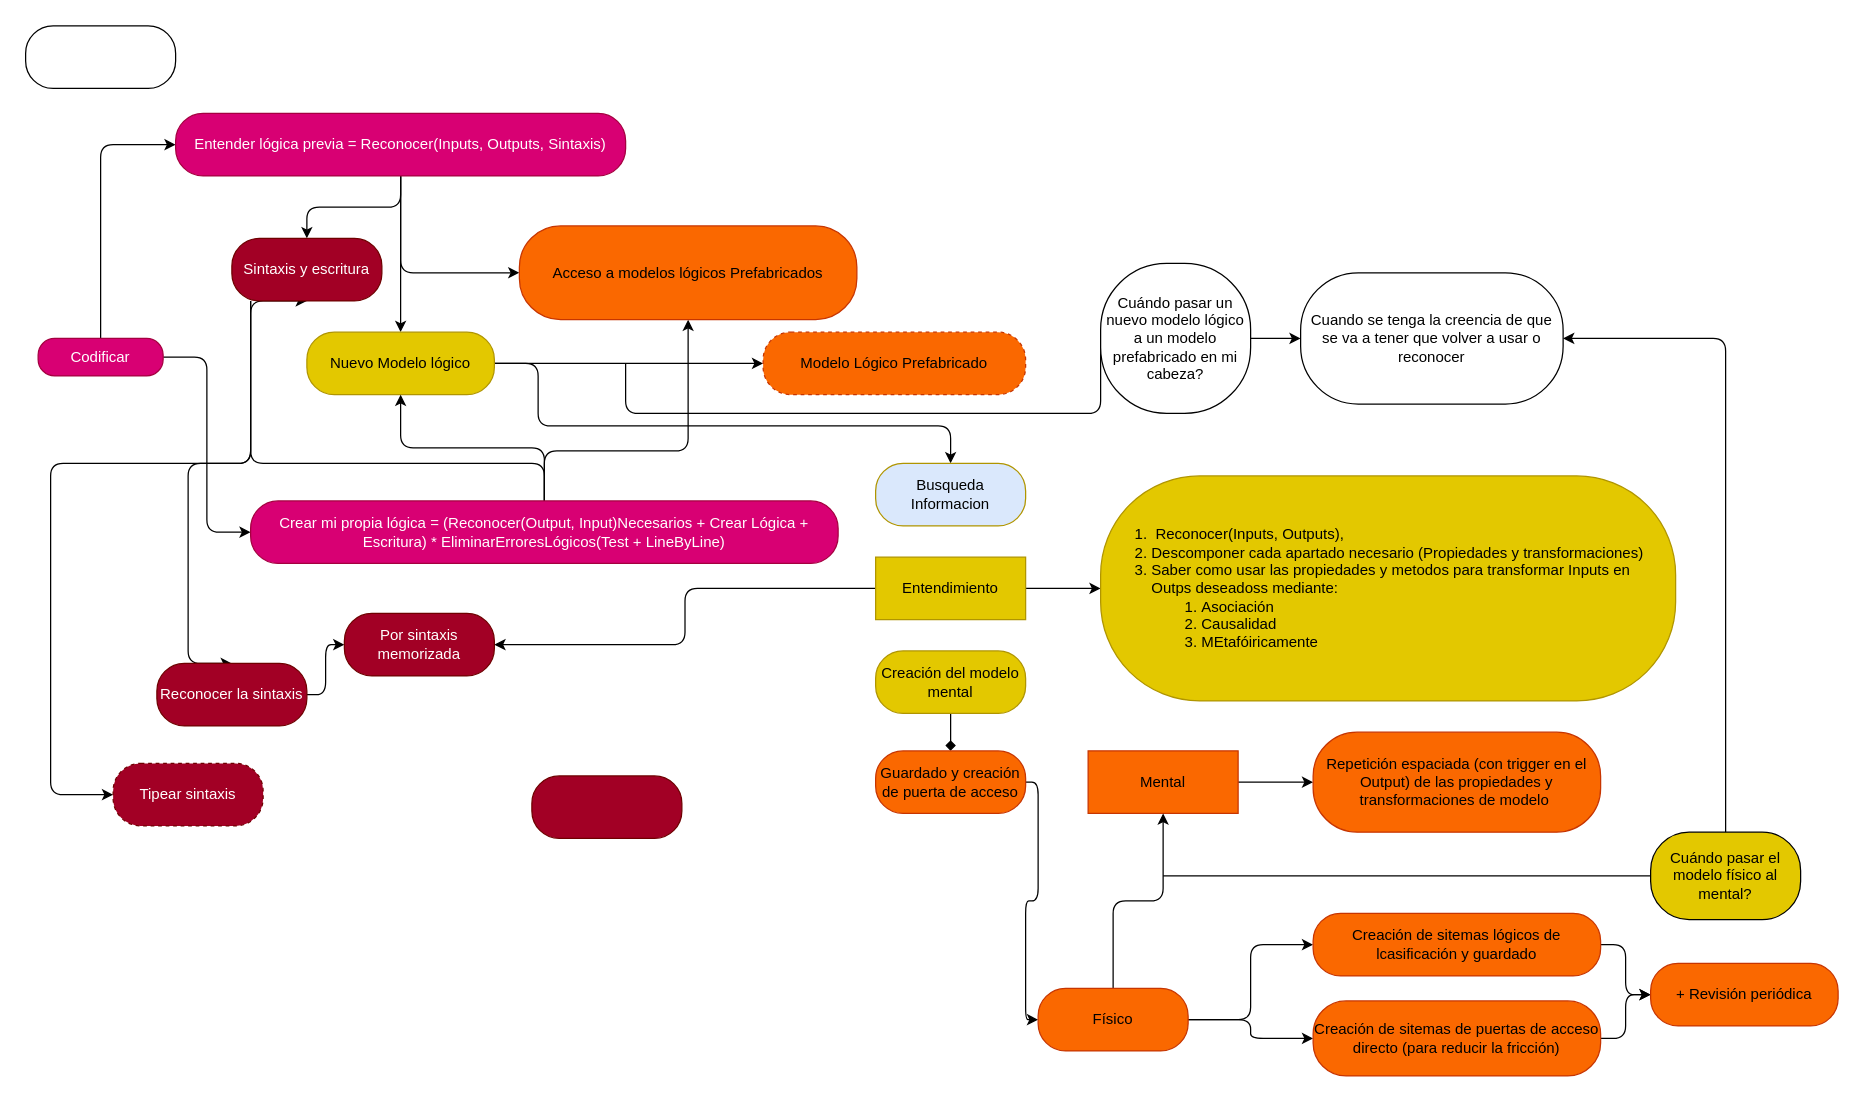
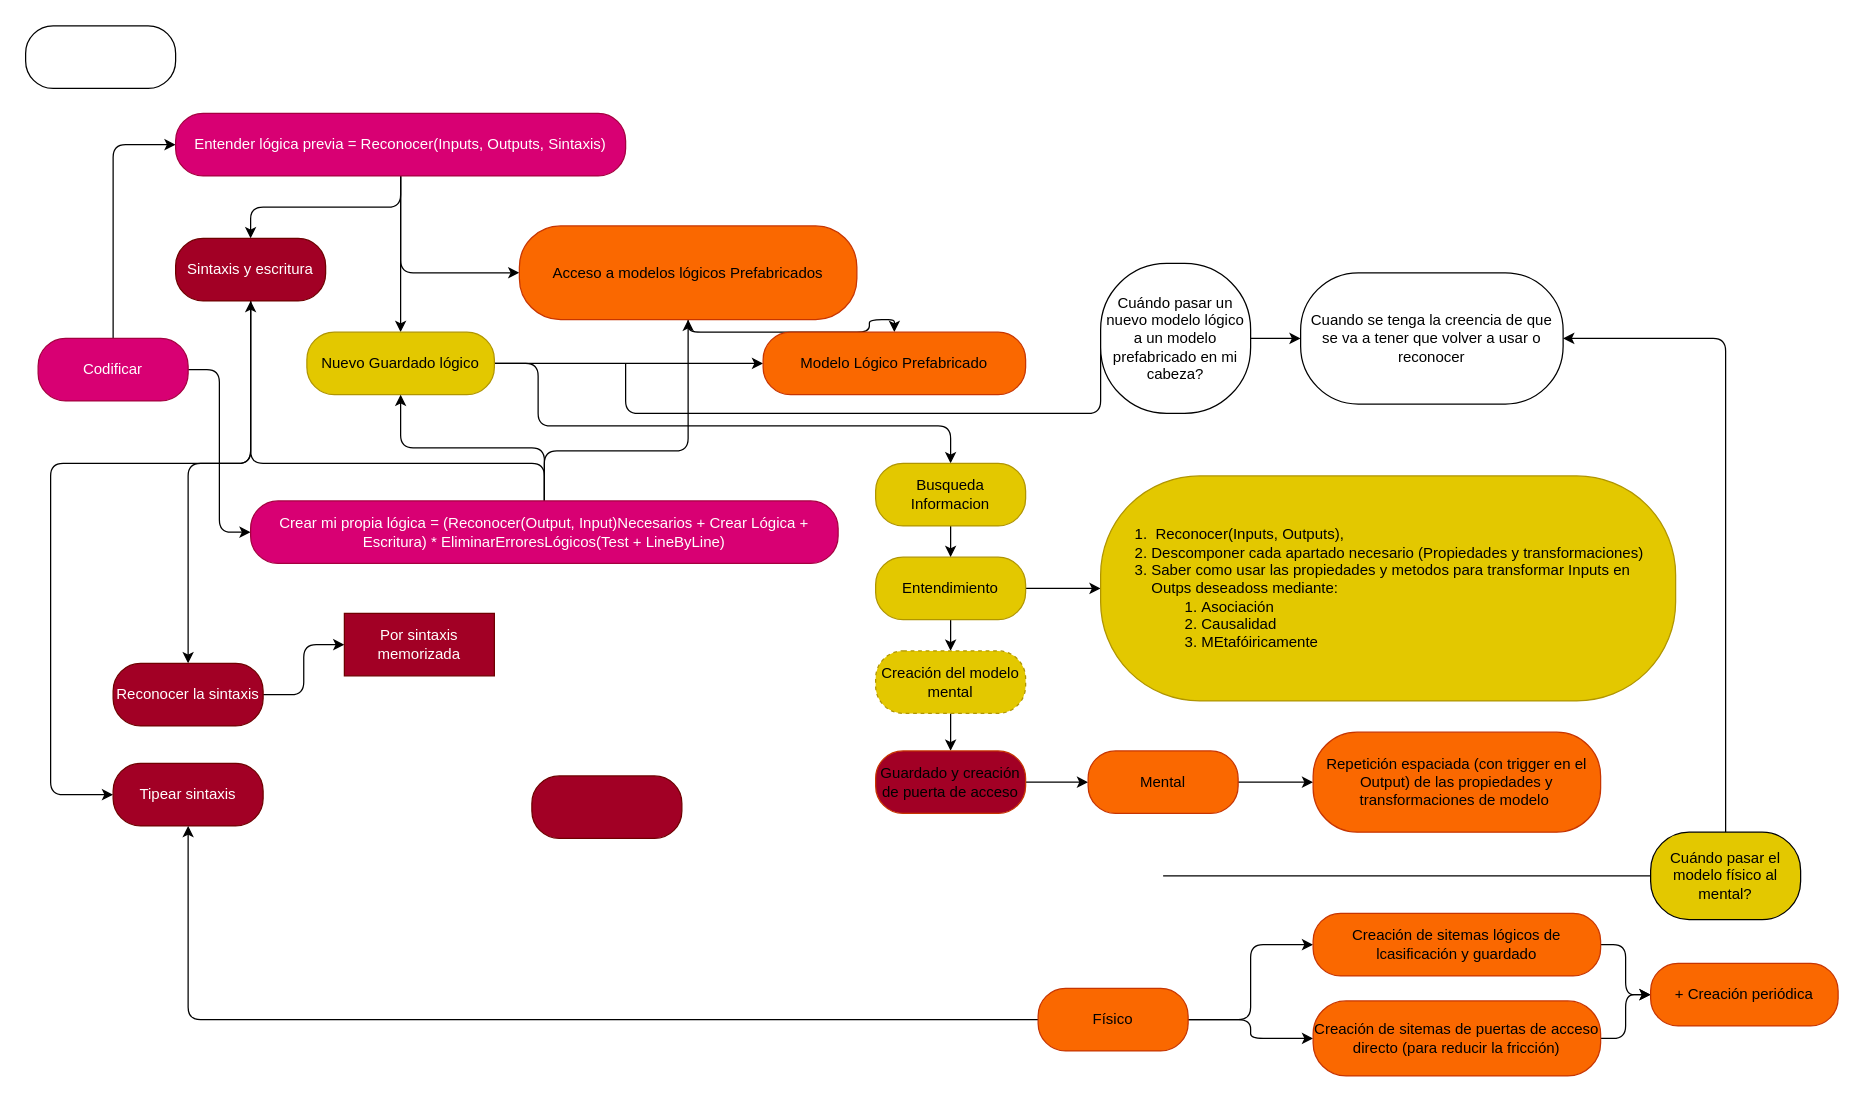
node "Sintaxis y escritura": moved (307, 269) -> (251, 269)
edge "Acceso a modelos lógicos Prefabricados" -> "Modelo Lógico Prefabricado": added
node "Codificar": size 125x38 -> 150x63
node "Nuevo Modelo lógico": label "Nuevo Modelo lógico" -> "Nuevo Guardado lógico"
node "Modelo Lógico Prefabricado": style dashed -> solid
node "Busqueda Informacion": fillcolor #dae8fc -> #e3c800
edge "Busqueda Informacion" -> "Entendimiento": added
node "Entendimiento": shape rectangle -> rounded rectangle
edge "Entendimiento" -> "Por sintaxis memorizada": now "Entendimiento" -> "Creación del modelo mental"
node "Por sintaxis memorizada": shape rounded rectangle -> rectangle
node "Creación del modelo mental": style solid -> dashed
node "Reconocer la sintaxis": moved (232, 694) -> (188, 694)
edge "Creación del modelo mental" -> "Guardado y creación de puerta de acceso": arrowhead diamond -> classic
node "Guardado y creación de puerta de acceso": fillcolor #fa6800 -> #a20025
edge "Guardado y creación de puerta de acceso" -> "Mental": added
node "Mental": shape rectangle -> rounded rectangle
node "Tipear sintaxis": style dashed -> solid
edge "Guardado y creación de puerta de acceso" -> "Físico": removed
edge "Físico" -> "Mental": now "Físico" -> "Tipear sintaxis"
node "+ Revisión periódica": label "+ Revisión periódica" -> "+ Creación periódica"
